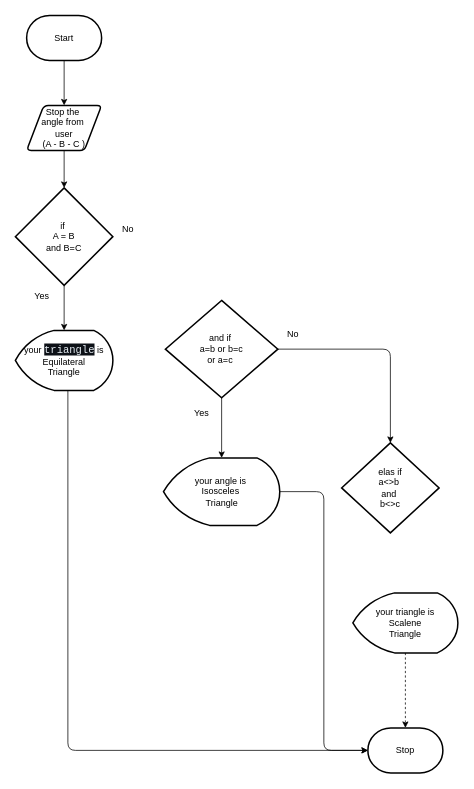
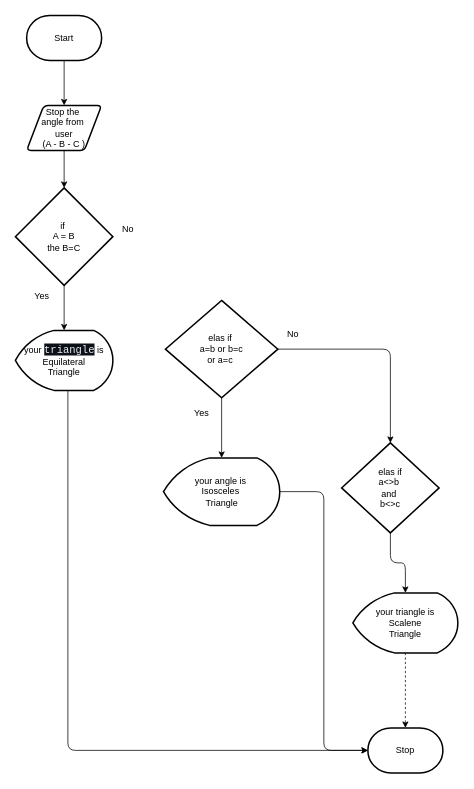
node "if A = B and B=C": label "if A = B and B=C" -> "if A = B the B=C"
node "and if a=b or b=c or a=c": label "and if a=b or b=c or a=c" -> "elas if a=b or b=c or a=c"
edge "elas if a<>b and b<>c" -> "your triangle is Scalene Triangle": added
